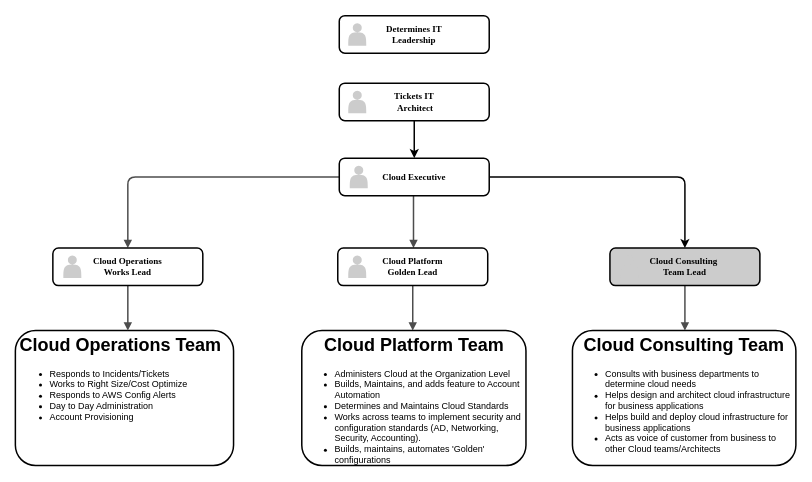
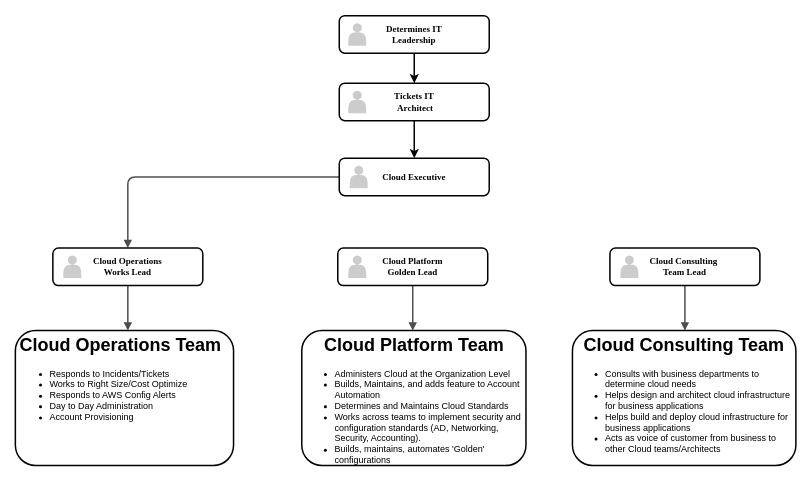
edge "Determines IT Leadership" -> "Tickets IT Architect": added
edge "Cloud Executive" -> "Cloud Consulting Team Lead": removed
edge "Cloud Executive" -> "Cloud Platform Golden Lead": removed
node "Cloud Consulting Team Lead": fillcolor #cccccc -> #ffffff
